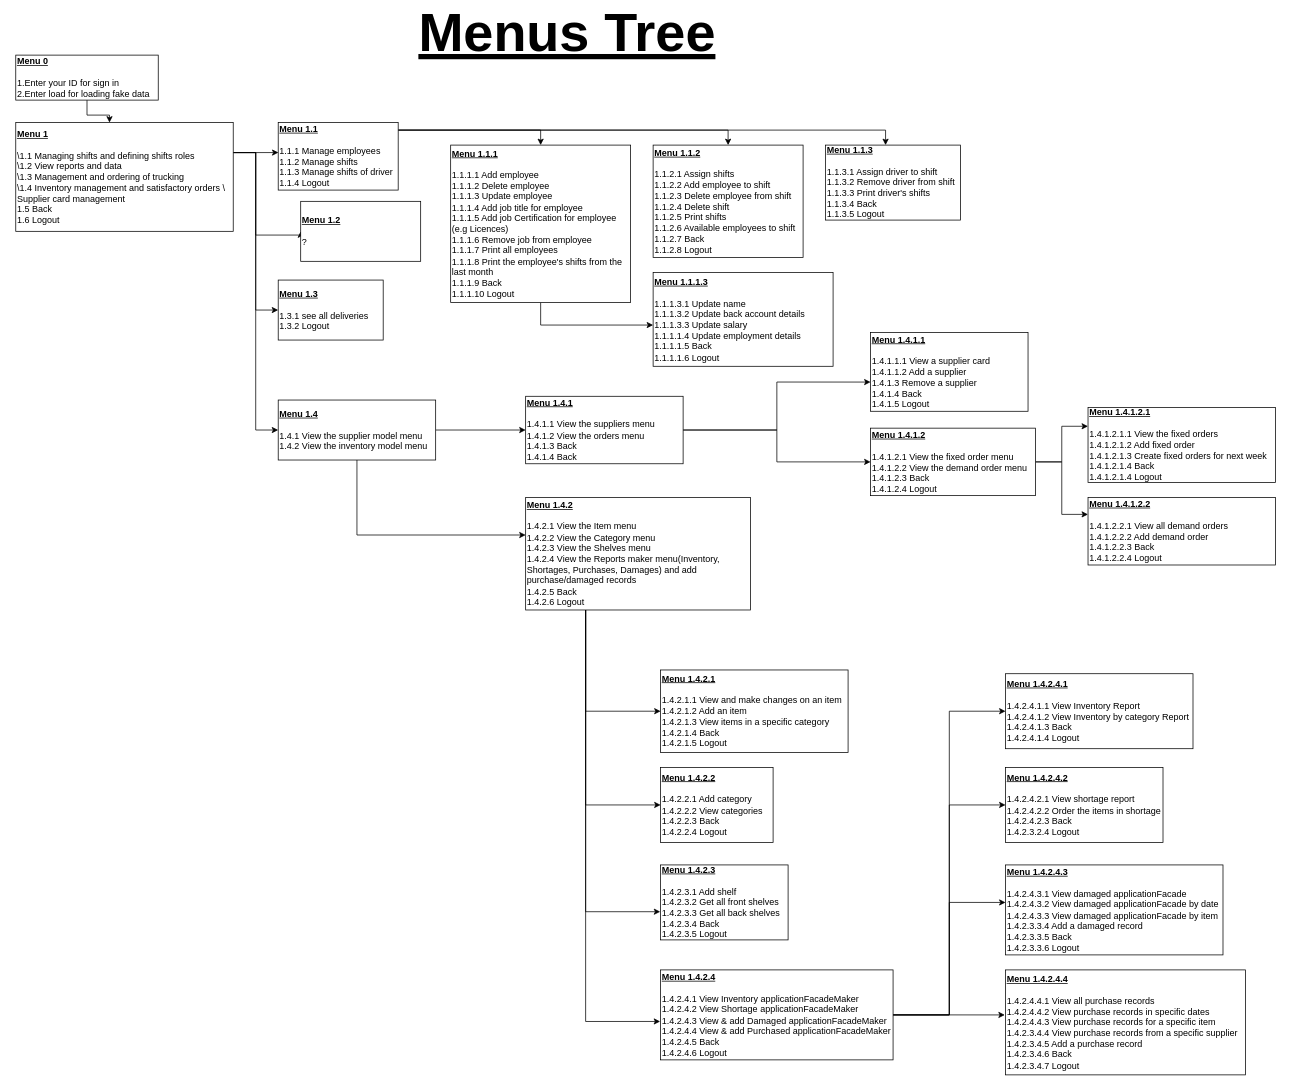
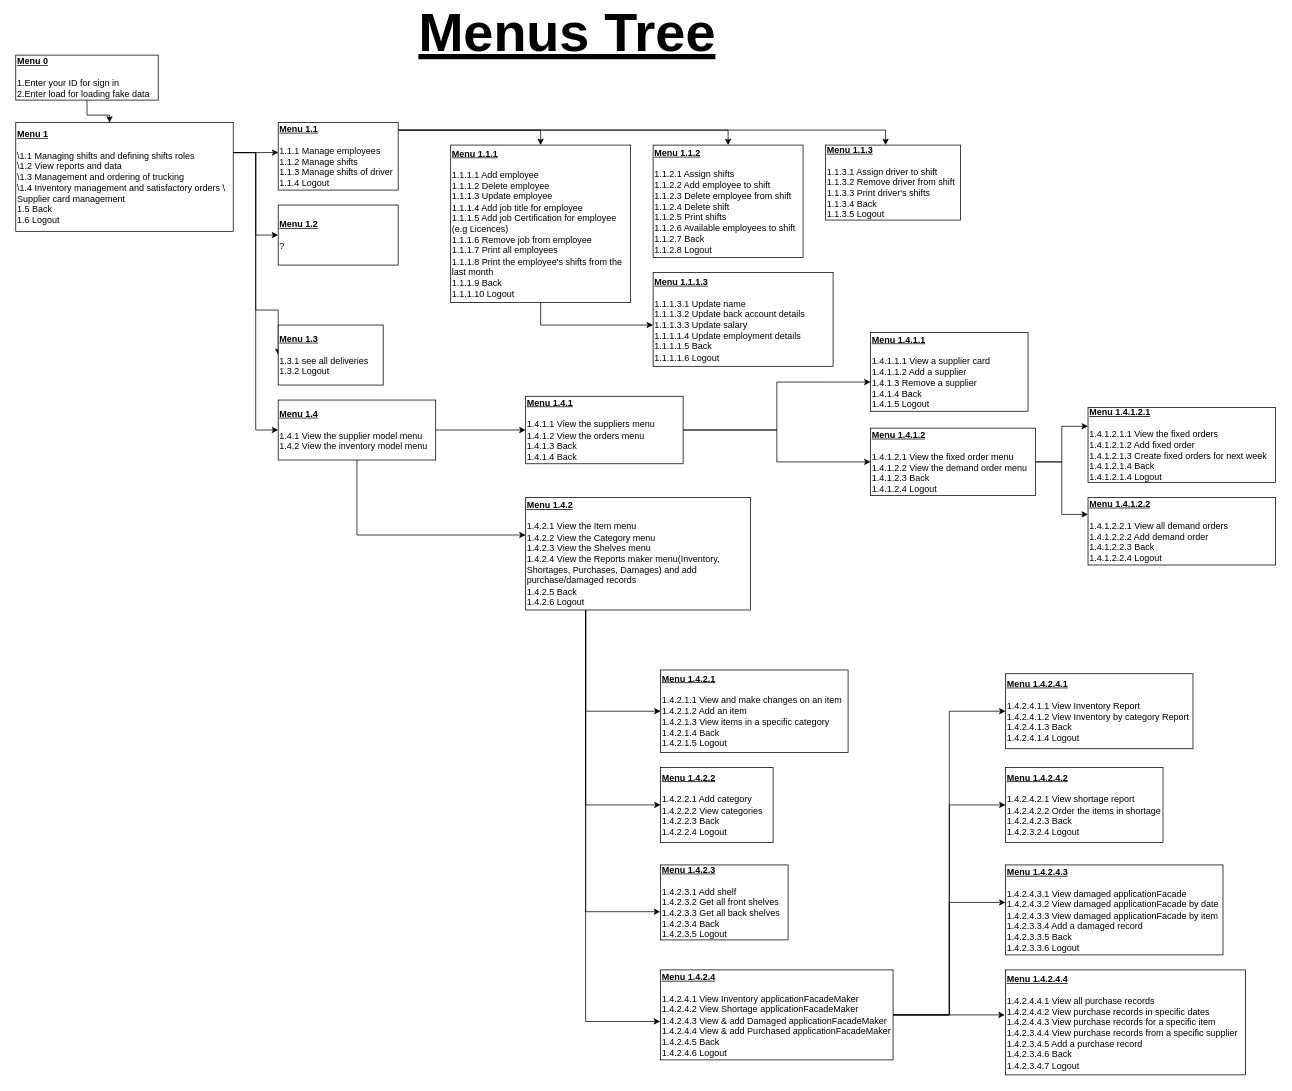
node "Menu 1.2 ?": moved (360, 231) -> (338, 235)
node "Menu 1.3 1.3.1 see all deliveries 1.3.2 Logout": moved (330, 310) -> (330, 355)
